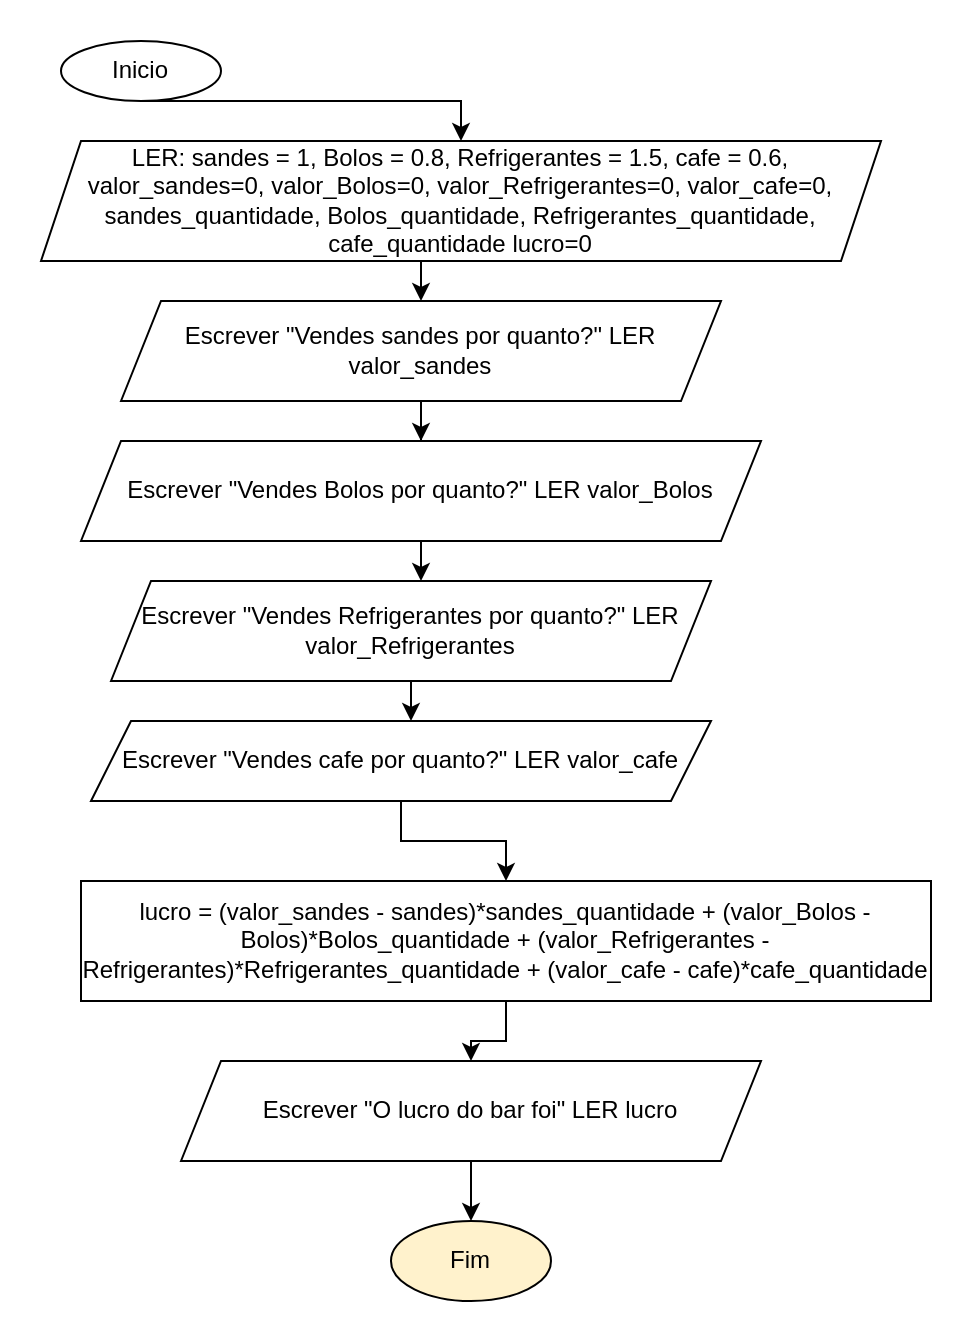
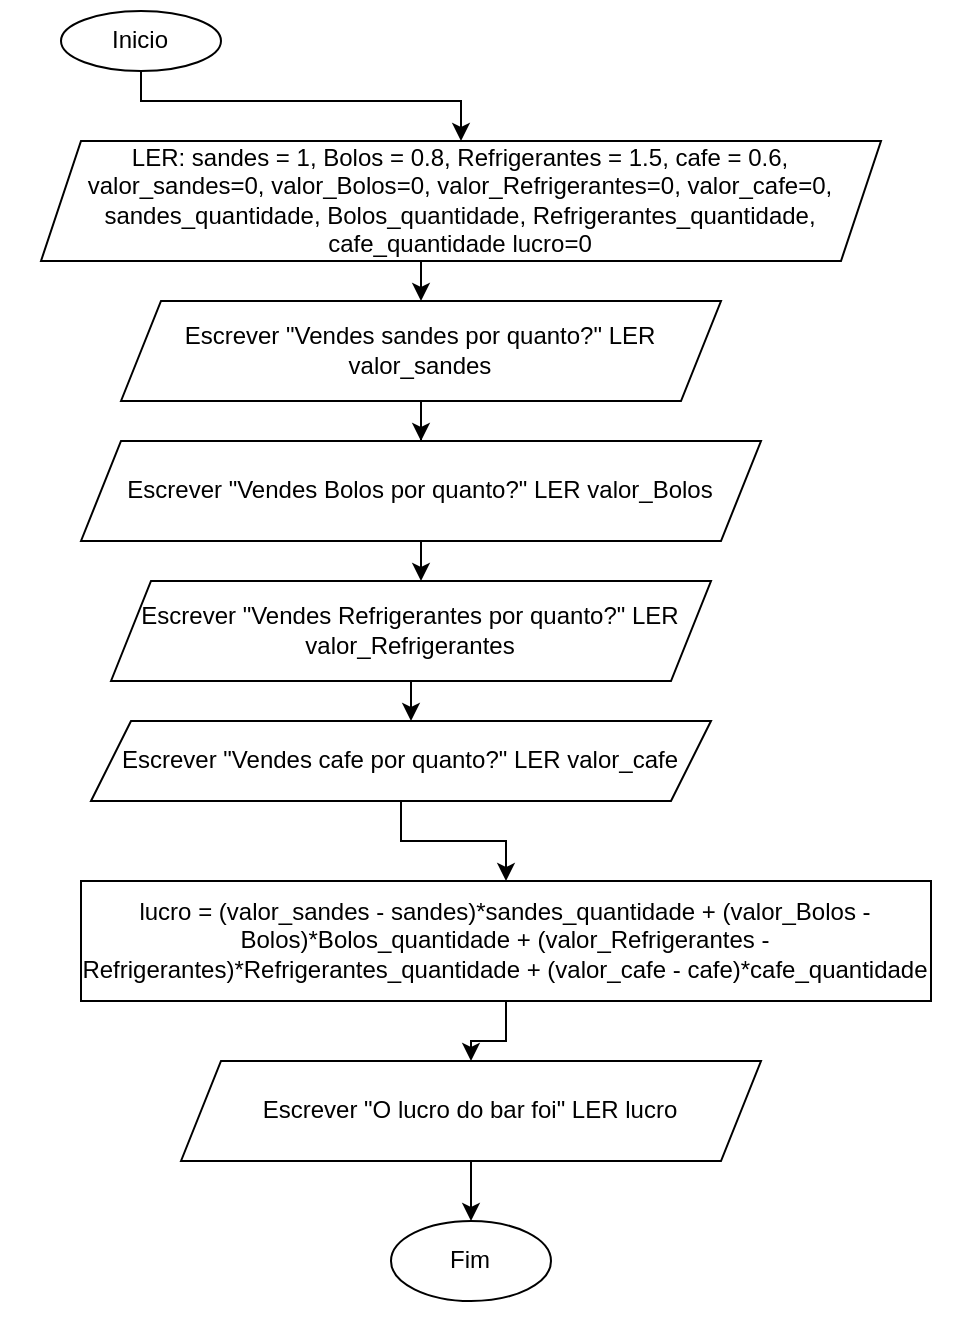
node "Inicio": moved (141, 71) -> (141, 41)
node "Fim": fillcolor #fff2cc -> #ffffff
